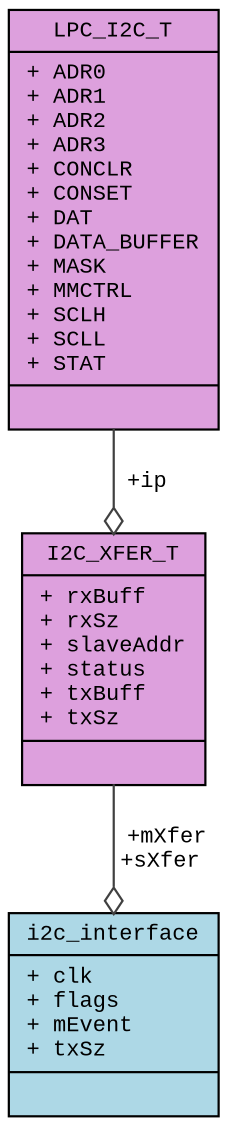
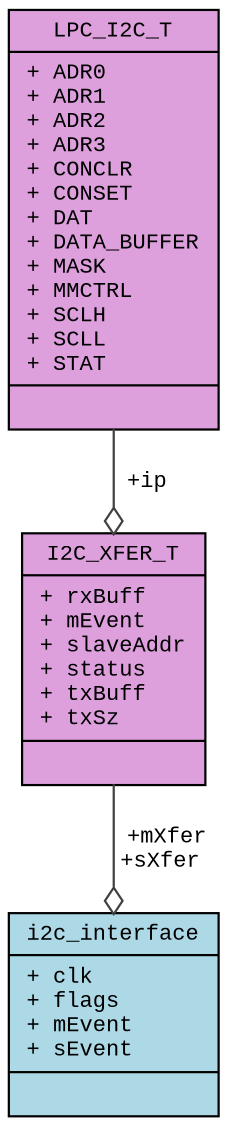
node "I2C_XFER_T": text "+ rxSz" -> "+ mEvent"
node "i2c_interface": text "+ txSz" -> "+ sEvent"
